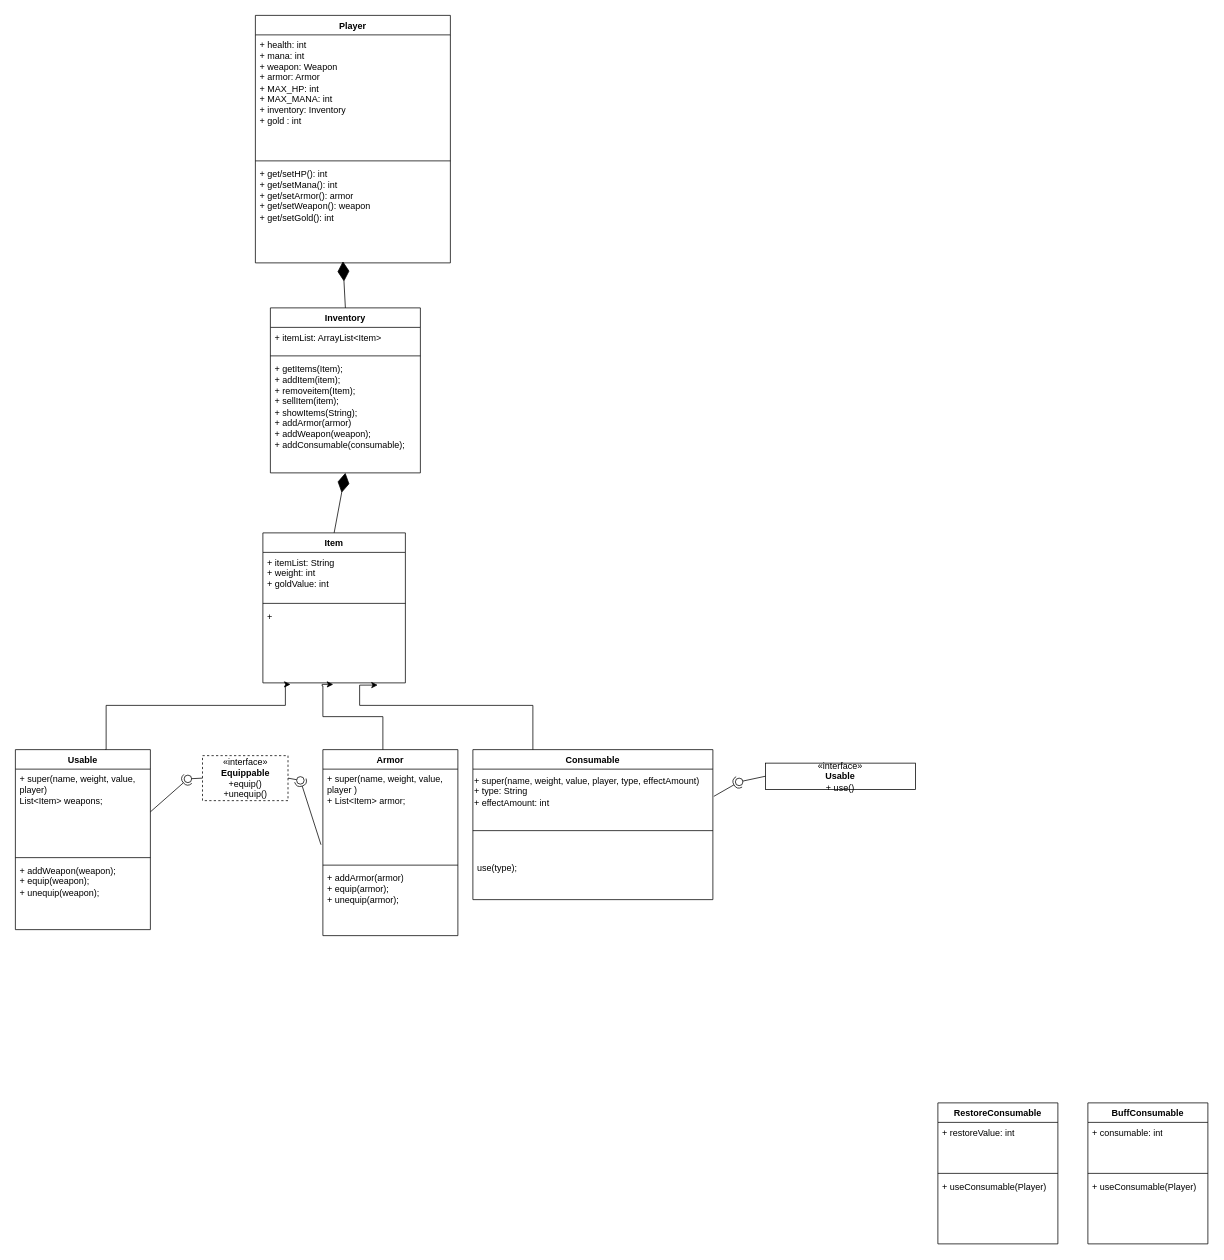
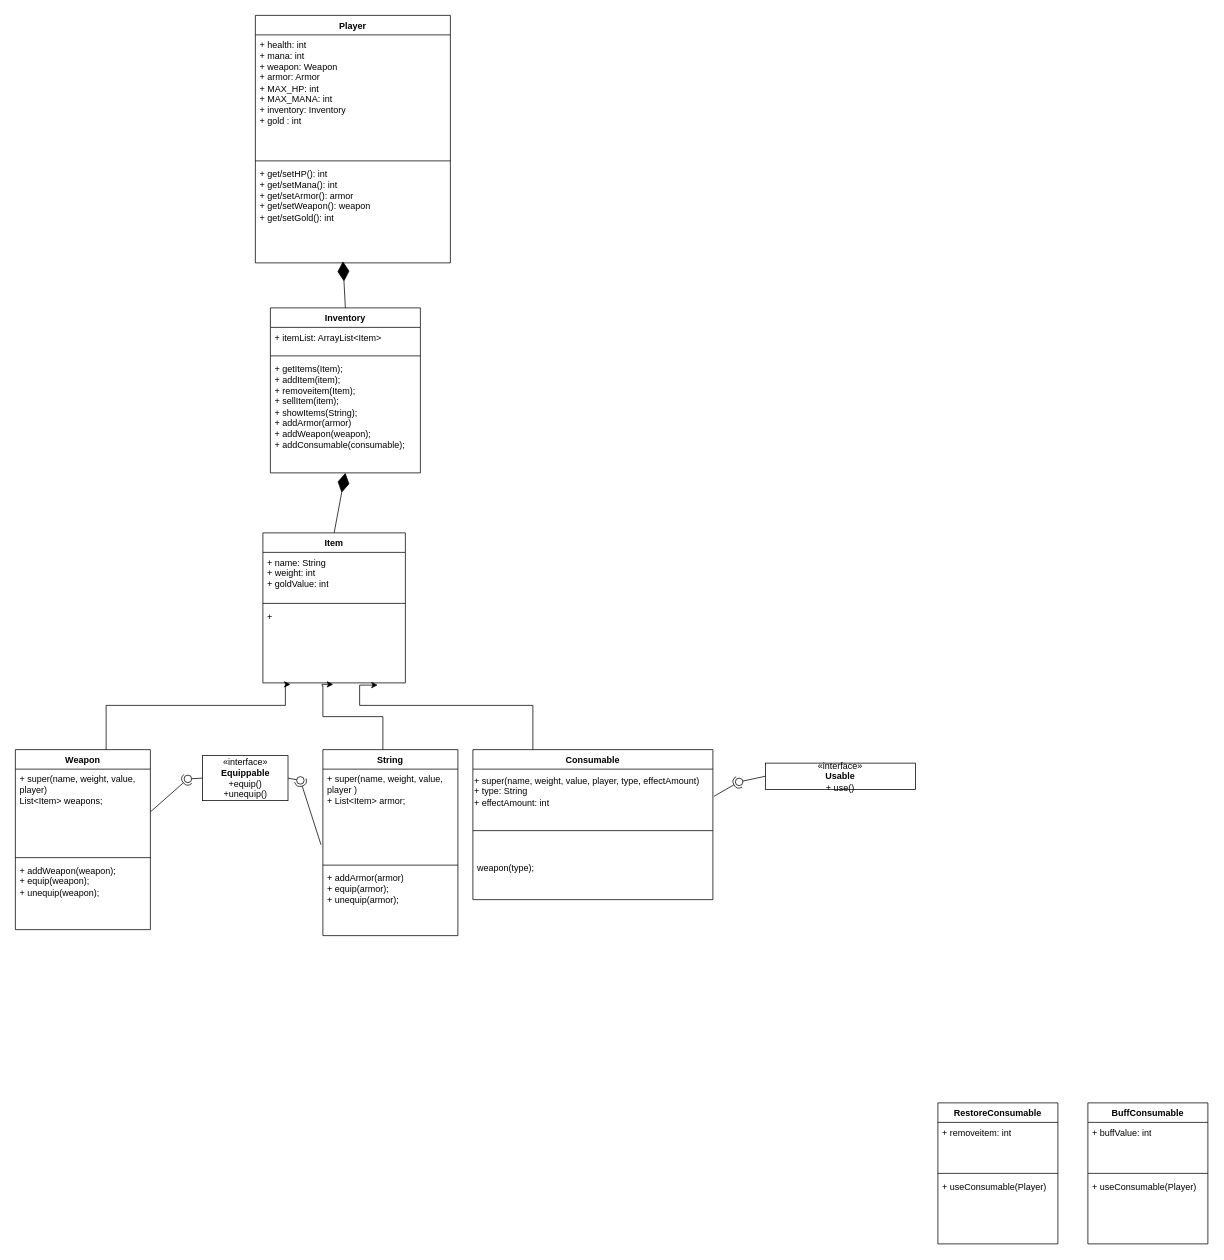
node "+ itemList: String + weight: int + goldValue: int": label "+ itemList: String + weight: int + goldValue: int" -> "+ name: String + weight: int + goldValue: int"
node "Usable": label "Usable" -> "Weapon"
node "Armor": label "Armor" -> "String"
node "«interface» Equippable +equip() +unequip()": style dashed -> solid
node "use(type);": label "use(type);" -> "weapon(type);"
node "+ restoreValue: int": label "+ restoreValue: int" -> "+ removeitem: int"
node "+ consumable: int": label "+ consumable: int" -> "+ buffValue: int"
